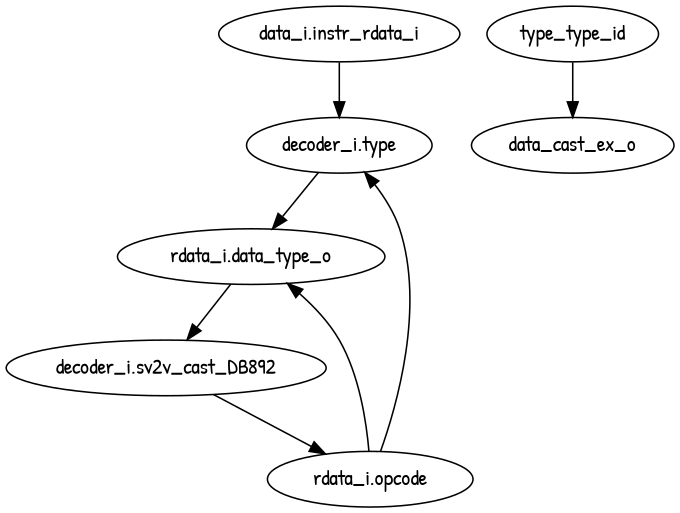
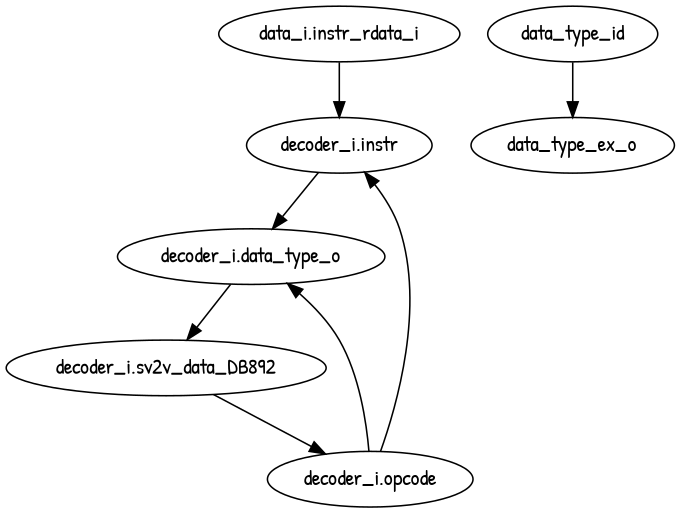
node "type_type_id": label "type_type_id" -> "data_type_id"
node "decoder_i.type": label "decoder_i.type" -> "decoder_i.instr"
node "data_cast_ex_o": label "data_cast_ex_o" -> "data_type_ex_o"
node "rdata_i.data_type_o": label "rdata_i.data_type_o" -> "decoder_i.data_type_o"
node "decoder_i.sv2v_cast_DB892": label "decoder_i.sv2v_cast_DB892" -> "decoder_i.sv2v_data_DB892"
node "rdata_i.opcode": label "rdata_i.opcode" -> "decoder_i.opcode"
